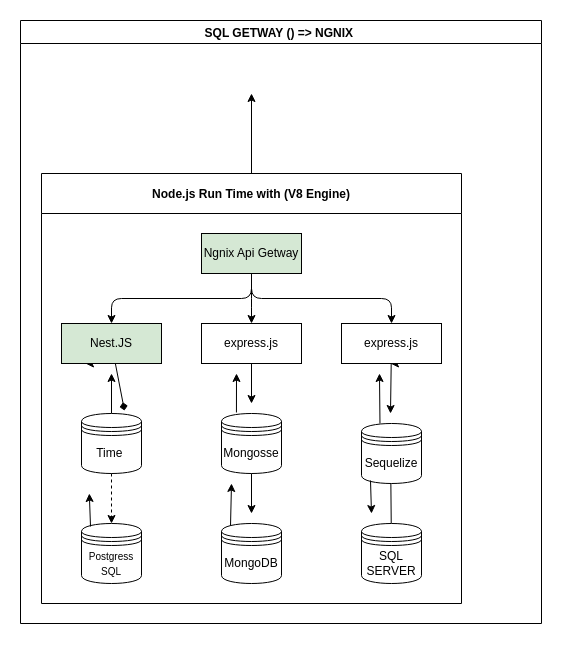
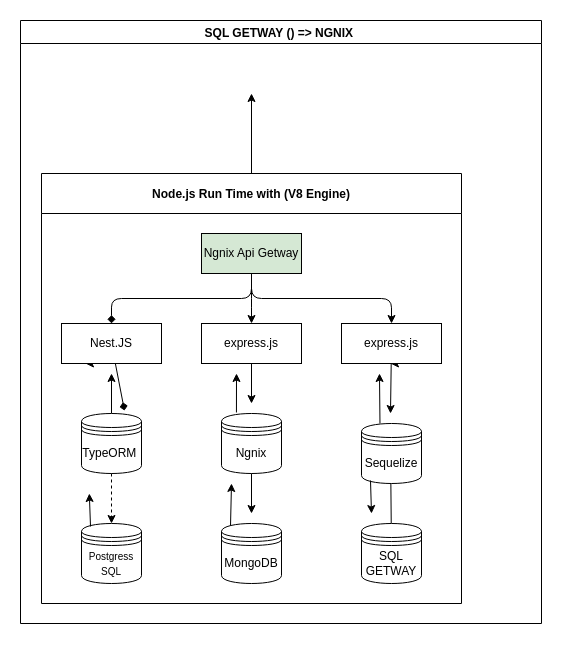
edge "Ngnix Api Getway" -> "Nest.JS": arrowhead classic -> diamond
node "Nest.JS": fillcolor #d5e8d4 -> #ffffff
node "Time": label "Time" -> "TypeORM"
node "Mongosse": label "Mongosse" -> "Ngnix"
node "SQL SERVER": label "SQL SERVER" -> "SQL GETWAY"
